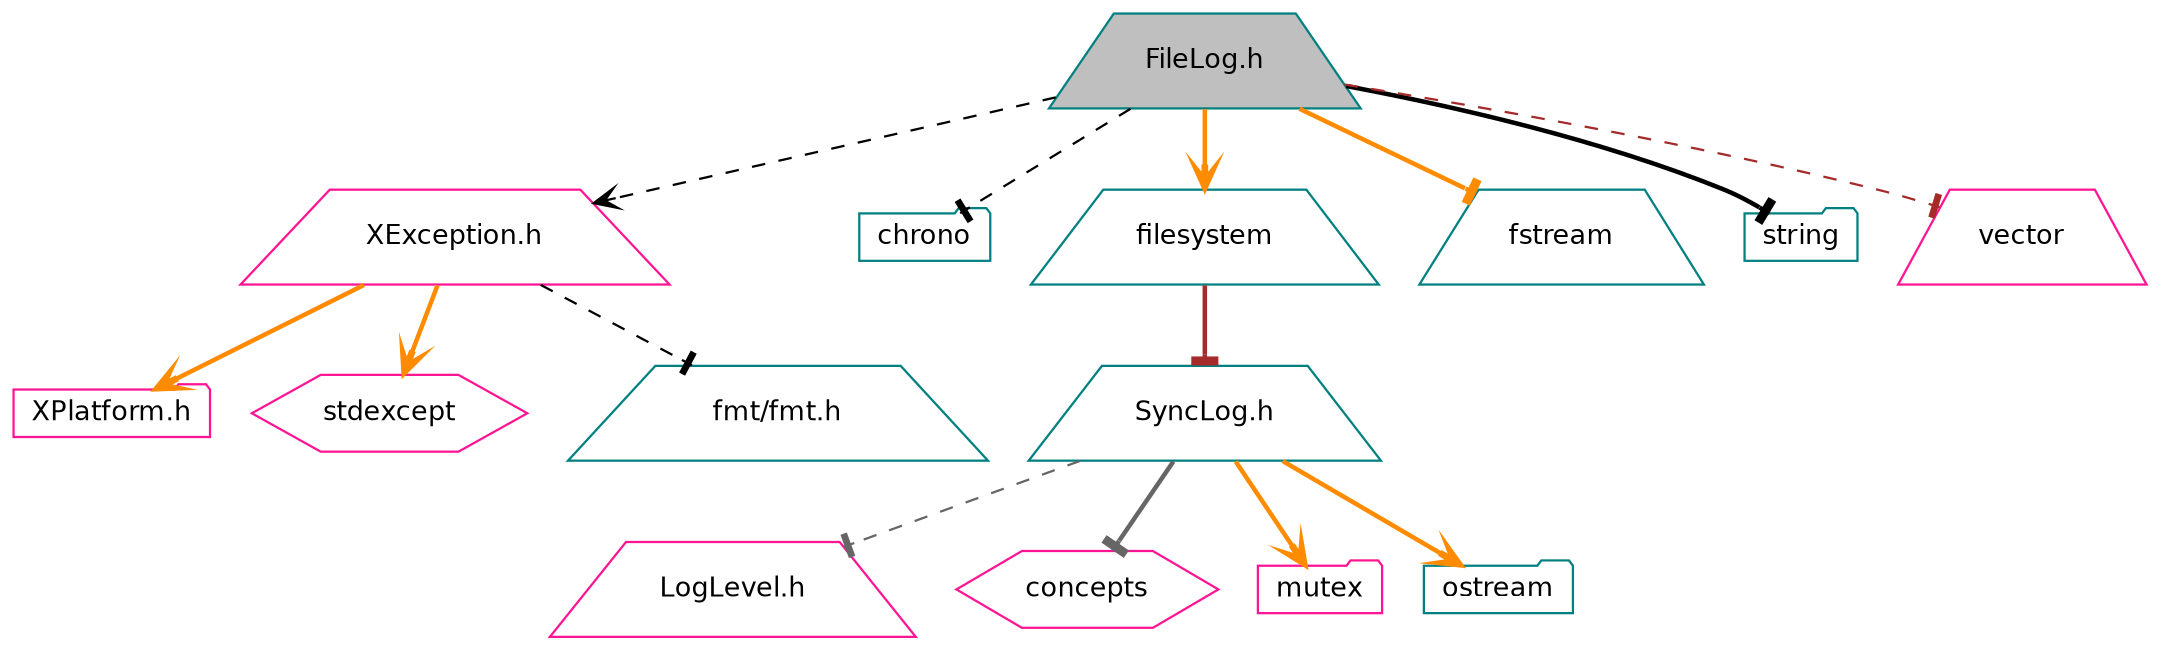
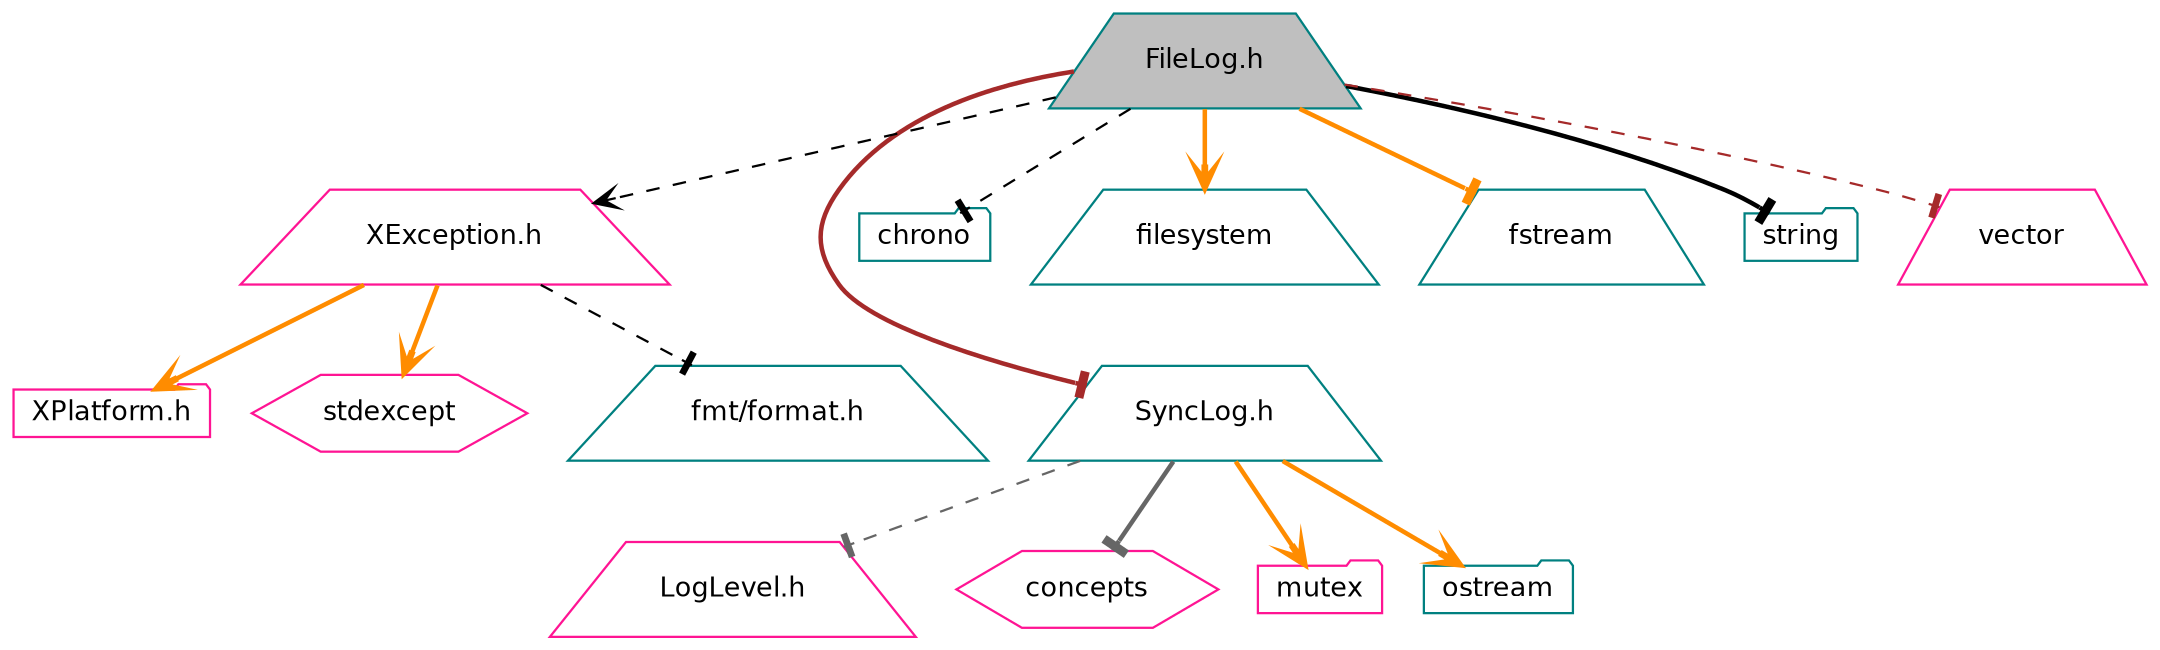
edge "filesystem" -> "SyncLog.h": now "FileLog.h" -> "SyncLog.h"
node "fmt/fmt.h": label "fmt/fmt.h" -> "fmt/format.h"
